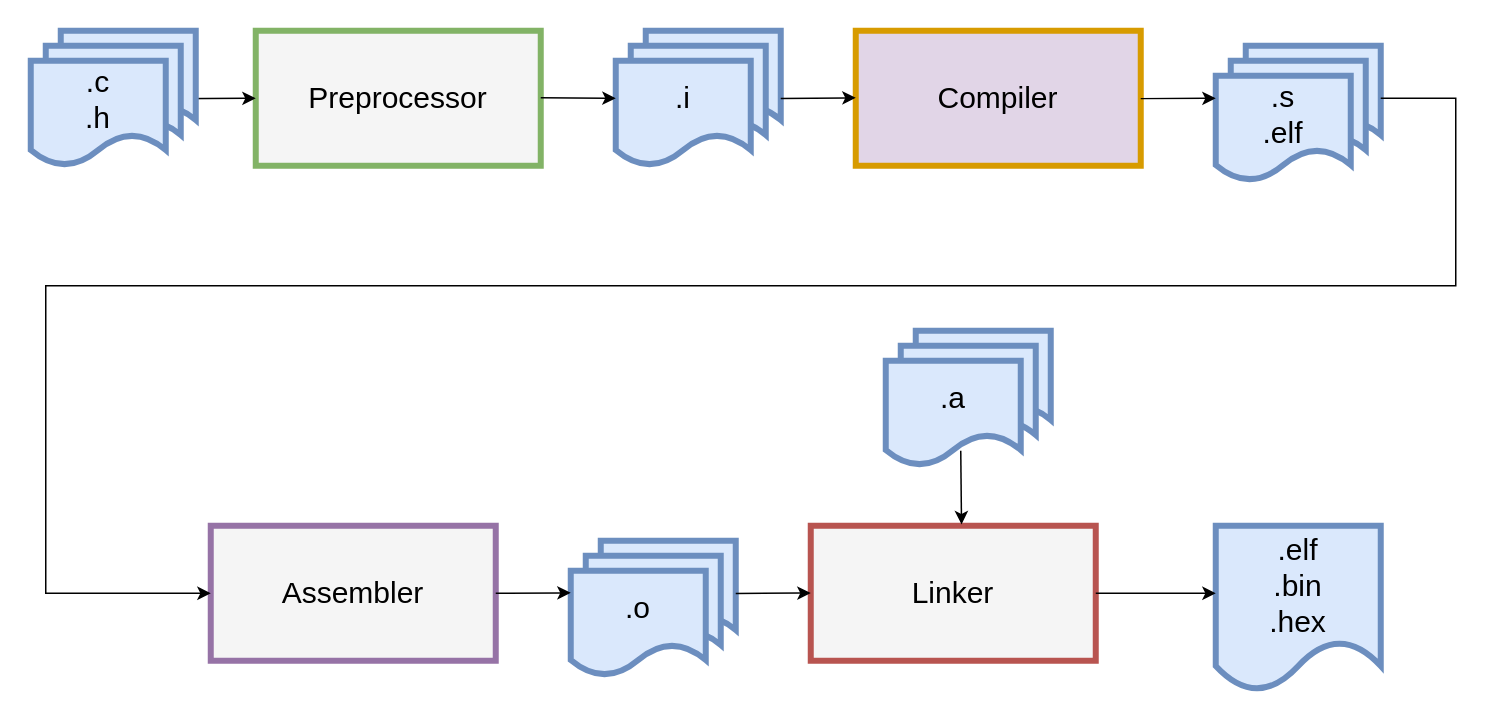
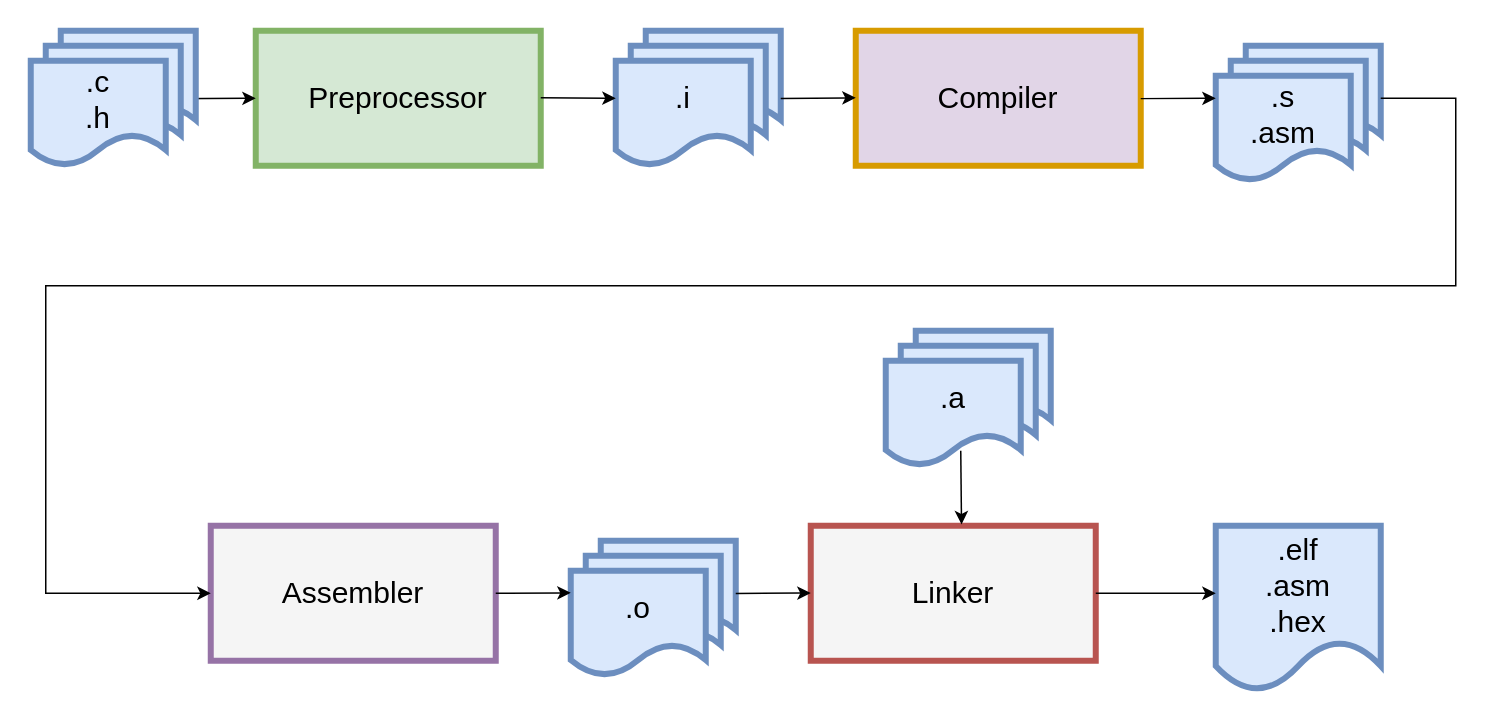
node "Preprocessor": fillcolor #f5f5f5 -> #d5e8d4
node ".s .elf": label ".s .elf" -> ".s .asm"
node ".elf .bin .hex": label ".elf .bin .hex" -> ".elf .asm .hex"
